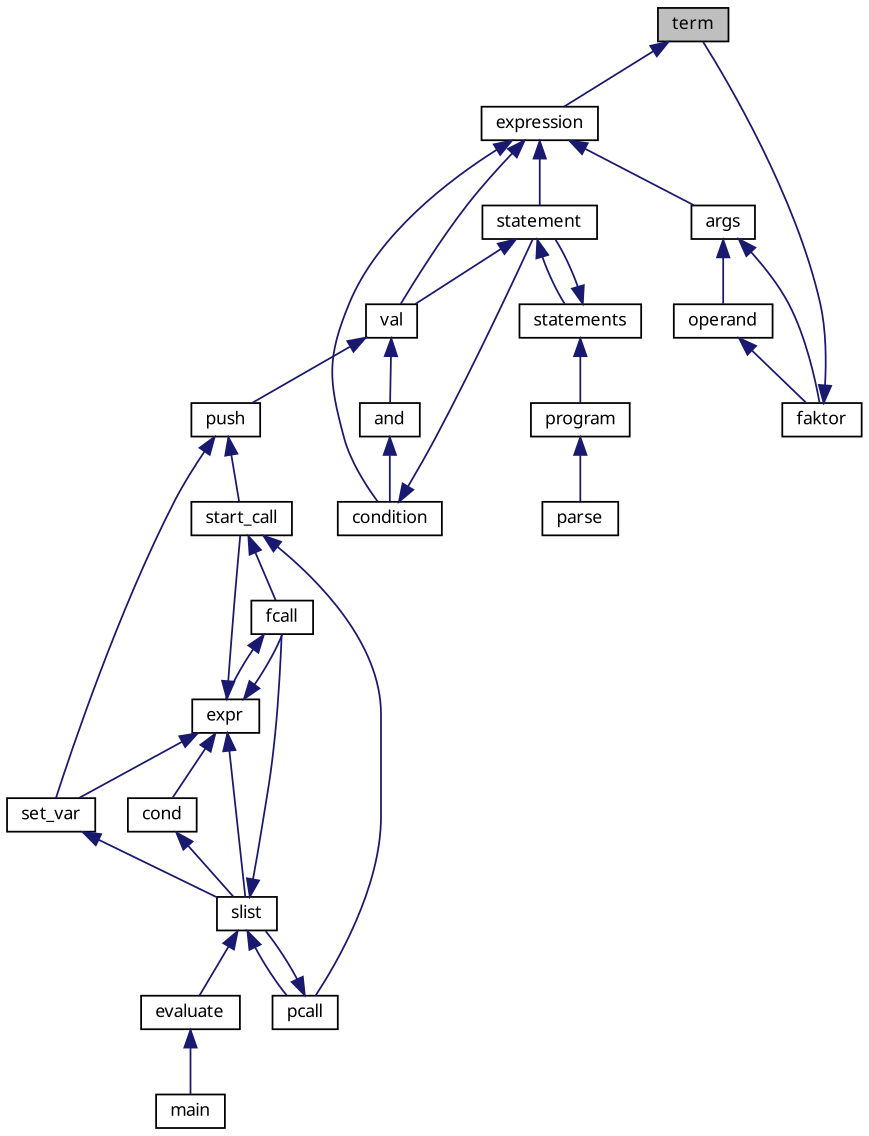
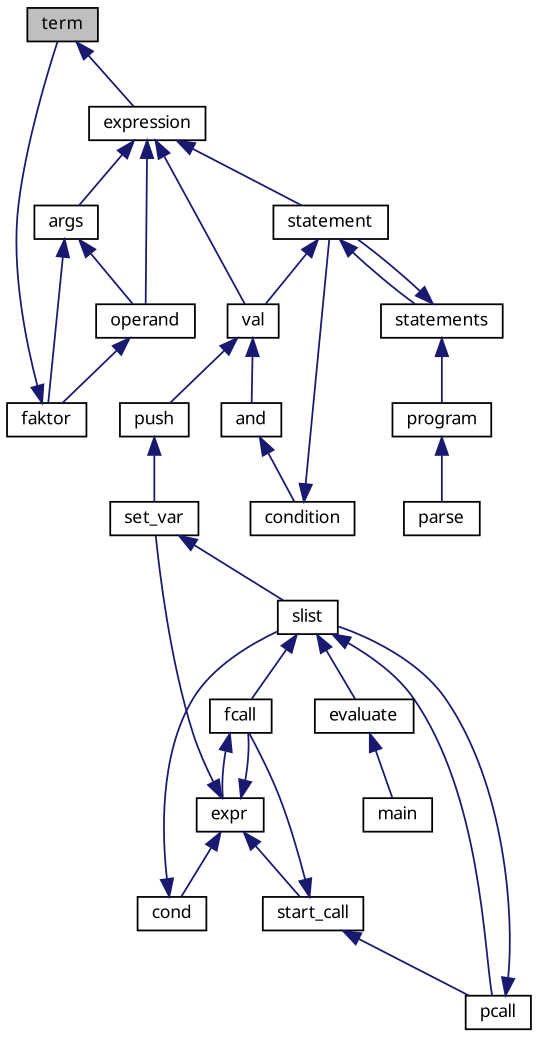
edge "condition" -> "expression": now "operand" -> "expression"
edge "start_call" -> "push": removed
edge "slist" -> "expr": removed
